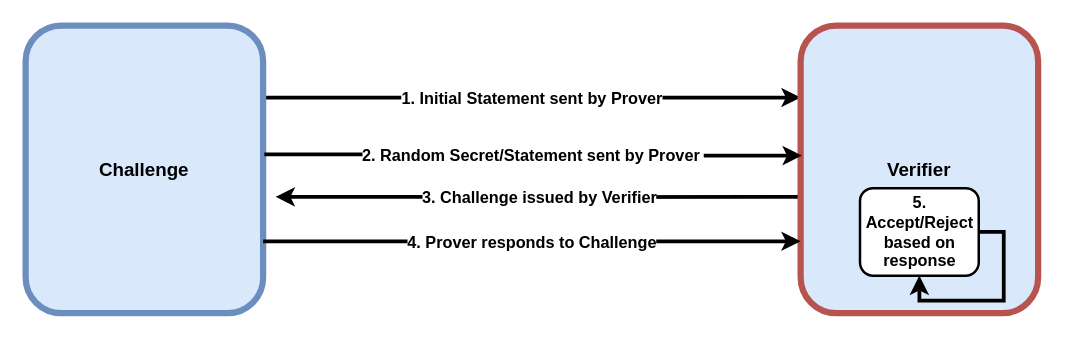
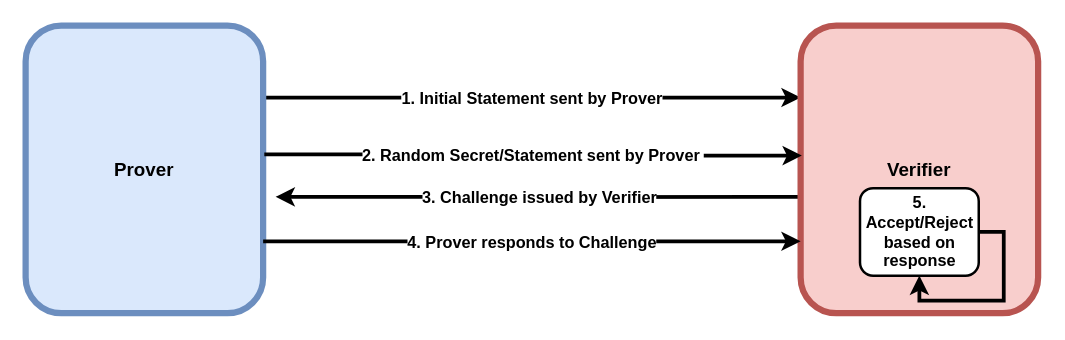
node "Challenge": label "Challenge" -> "Prover"
node "Verifier": fillcolor #dae8fc -> #f8cecc
